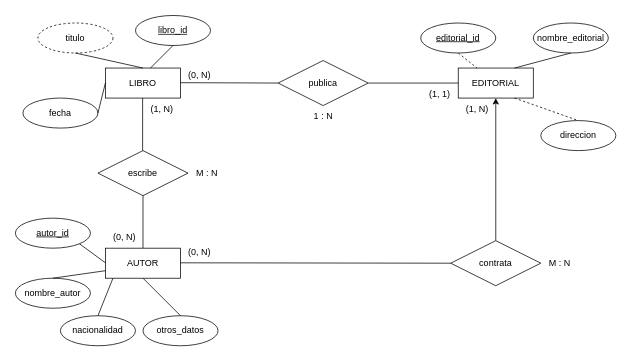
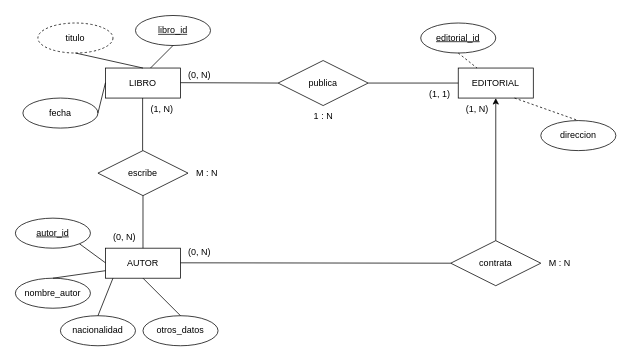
node "nombre_editorial": removed
edge "nombre_editorial" -- "EDITORIAL": removed
